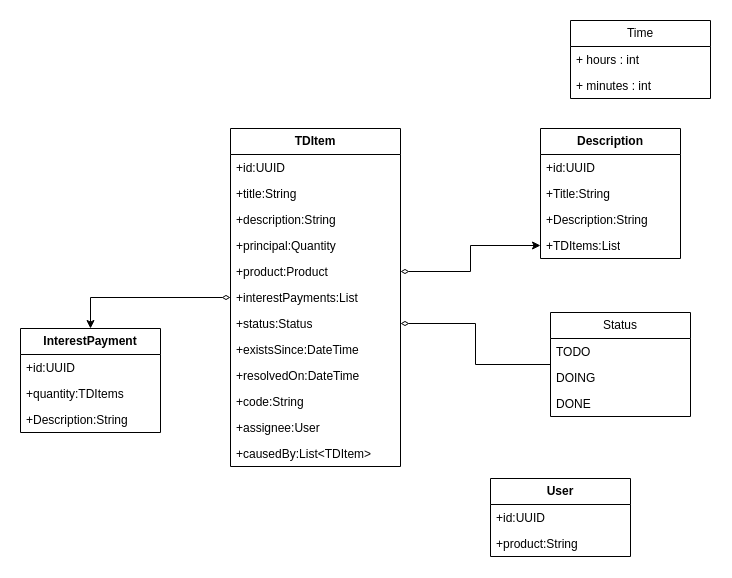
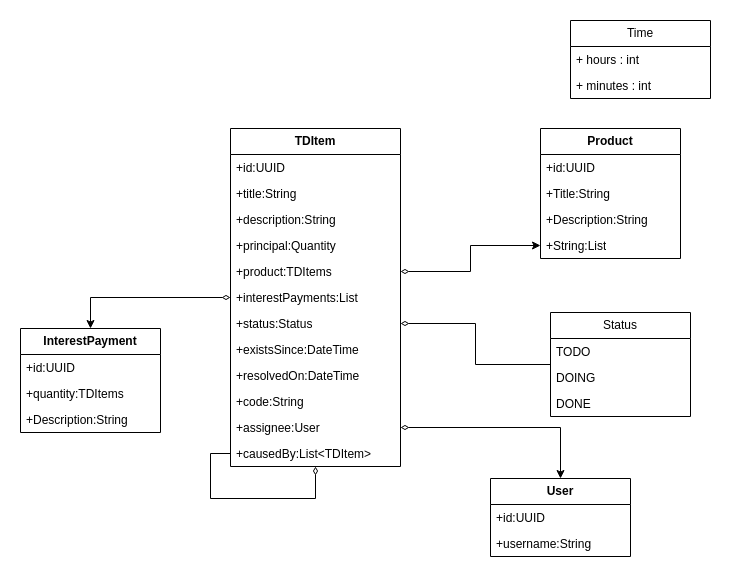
node "Description": label "Description" -> "Product"
node "+TDItems:List": label "+TDItems:List" -> "+String:List"
node "+product:Product": label "+product:Product" -> "+product:TDItems"
edge "+assignee:User" -- "User": added
edge "+causedBy:List<TDItem>" -> "TDItem": added
node "+product:String": label "+product:String" -> "+username:String"
